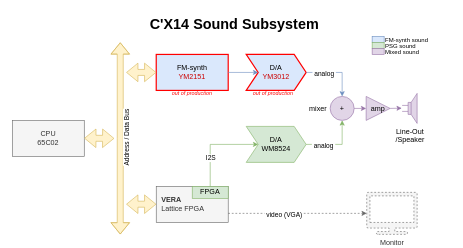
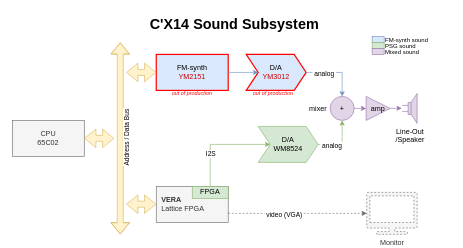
node "D/A WM8524": moved (276, 144) -> (288, 144)
